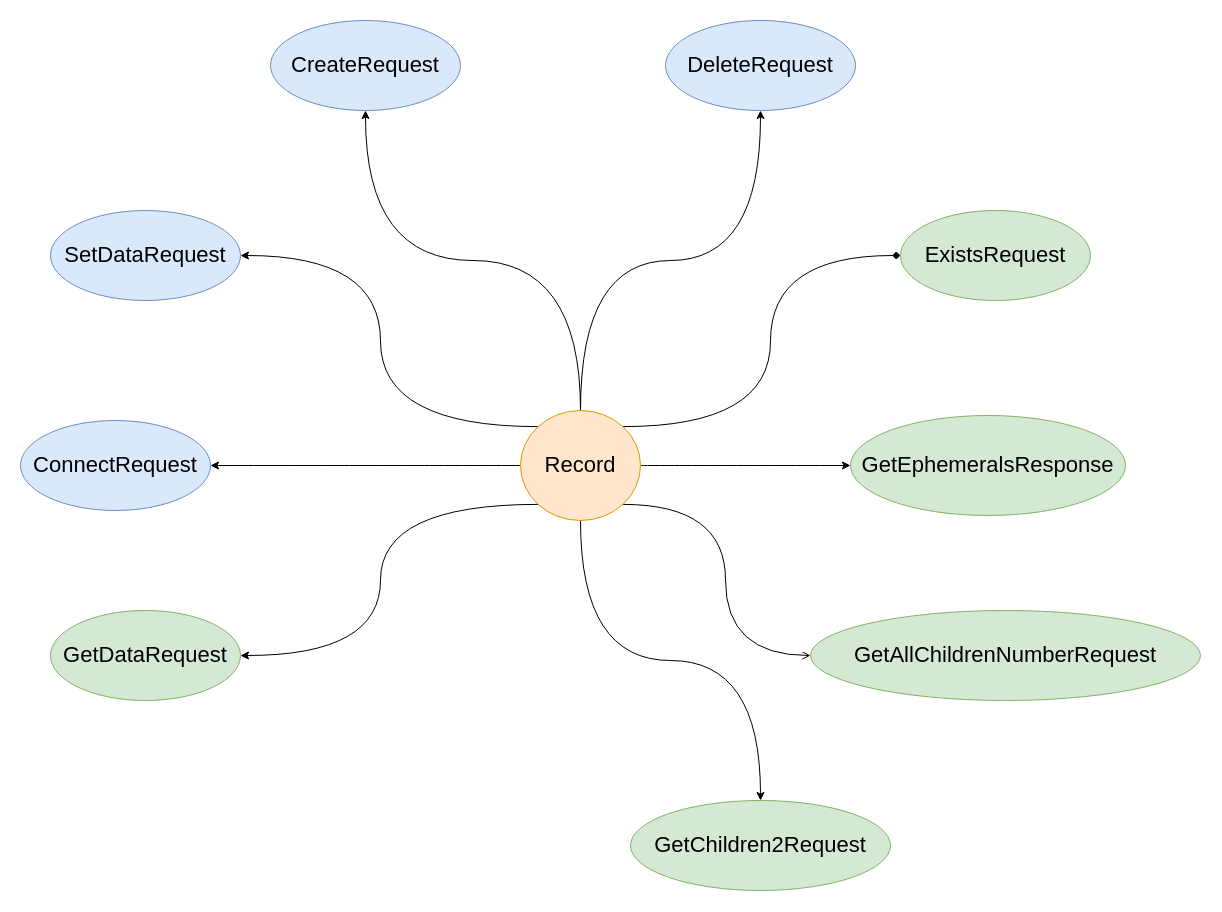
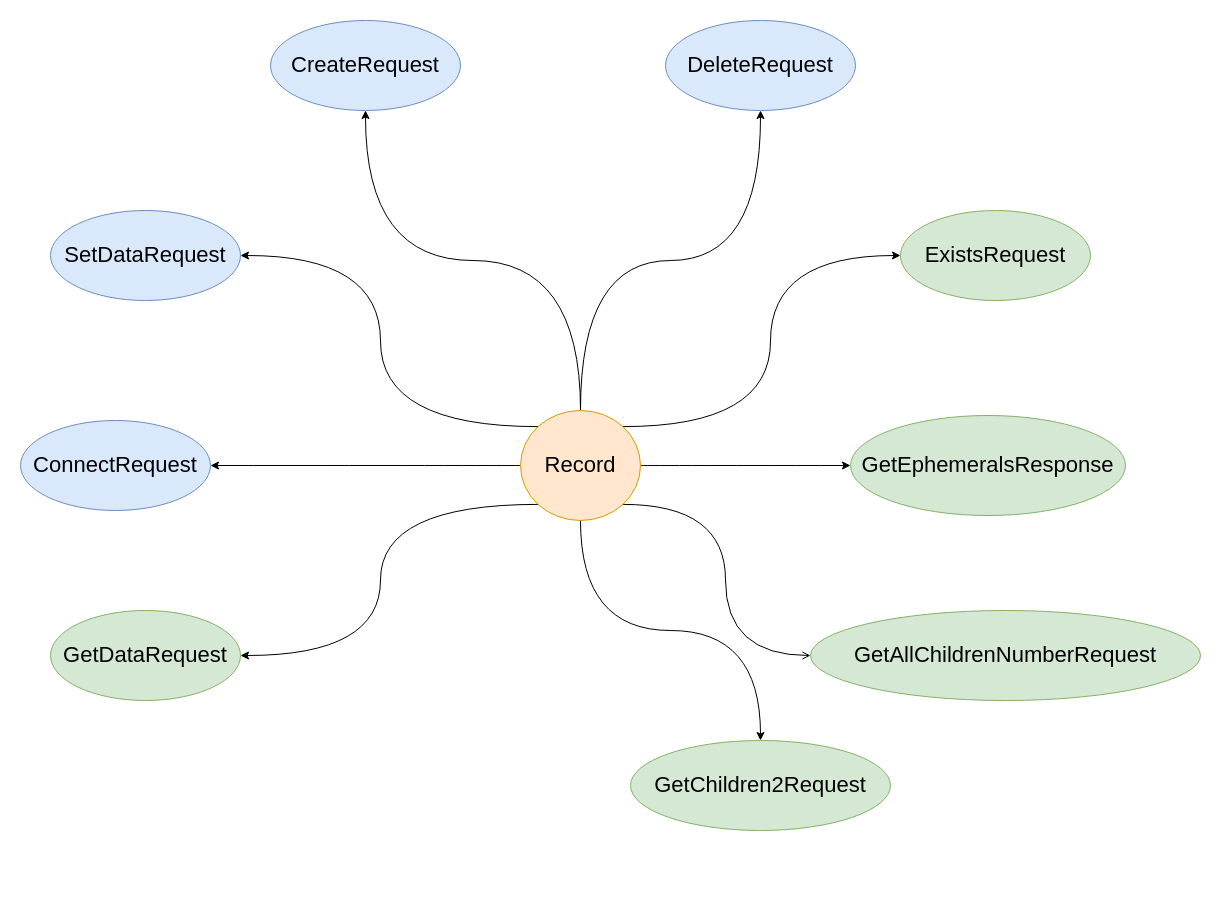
edge "Record" -> "ExistsRequest": arrowhead diamond -> classic
node "GetChildren2Request": moved (761, 846) -> (761, 786)
